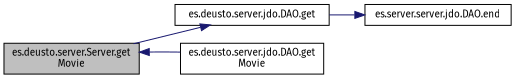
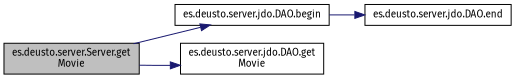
node "es.deusto.server.jdo.DAO.get": label "es.deusto.server.jdo.DAO.get" -> "es.deusto.server.jdo.DAO.begin"
node "es.server.server.jdo.DAO.end": label "es.server.server.jdo.DAO.end" -> "es.deusto.server.jdo.DAO.end"
edge "es.deusto.server.jdo.DAO.get Movie" -> "es.deusto.server.Server.get Movie": reversed
